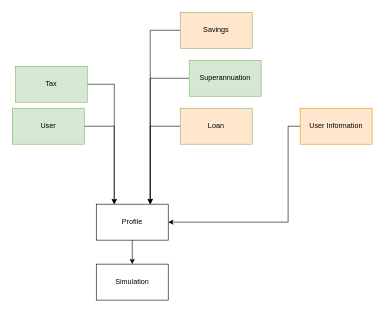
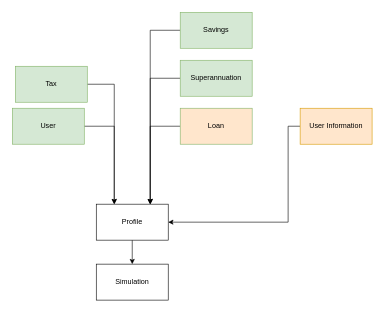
node "Savings": fillcolor #ffe6cc -> #d5e8d4
node "Superannuation": moved (225, 78) -> (216, 78)
